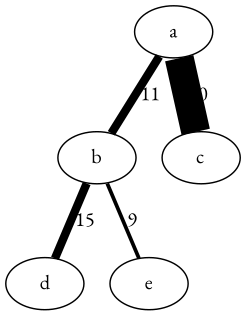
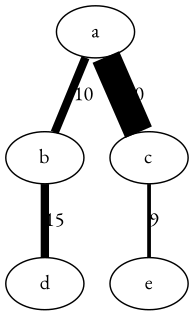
edge "a" -- "b": label "11" -> "10"
edge "b" -- "e": now "c" -- "e"
